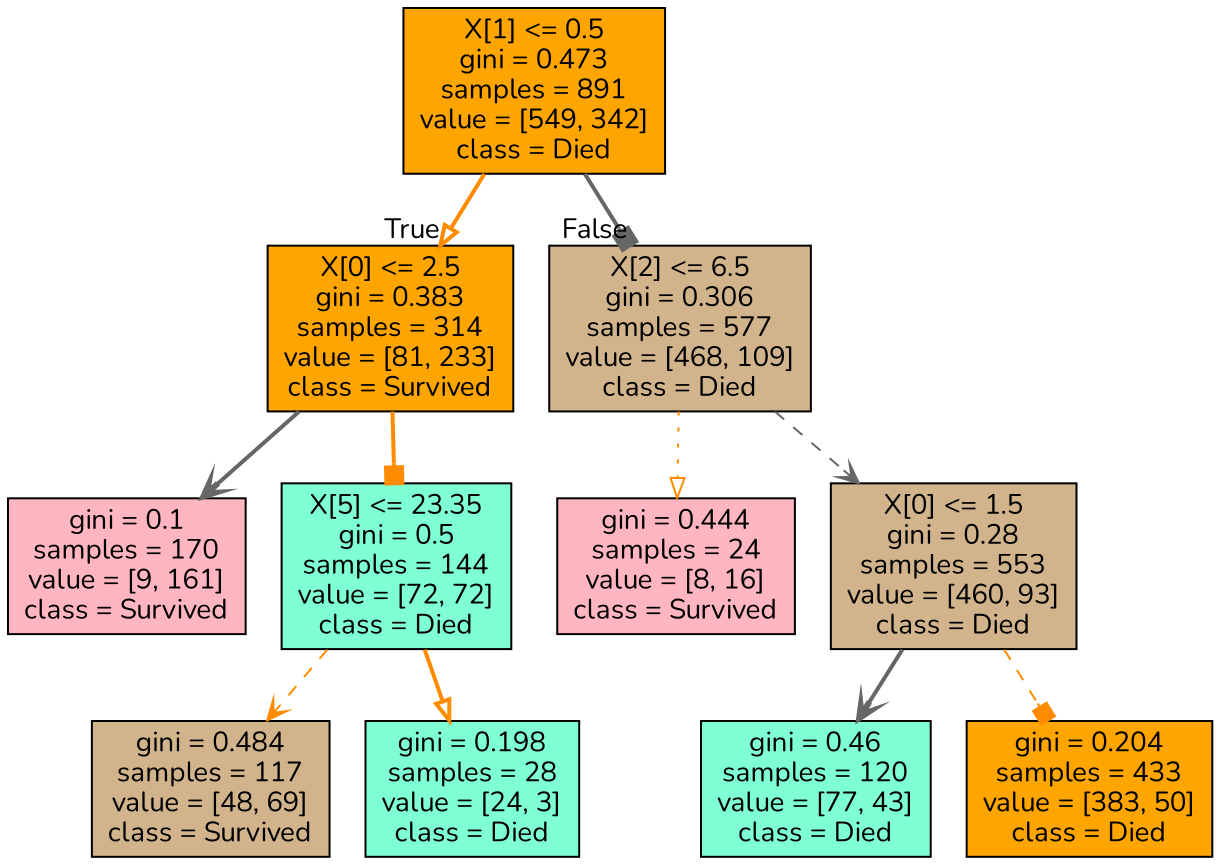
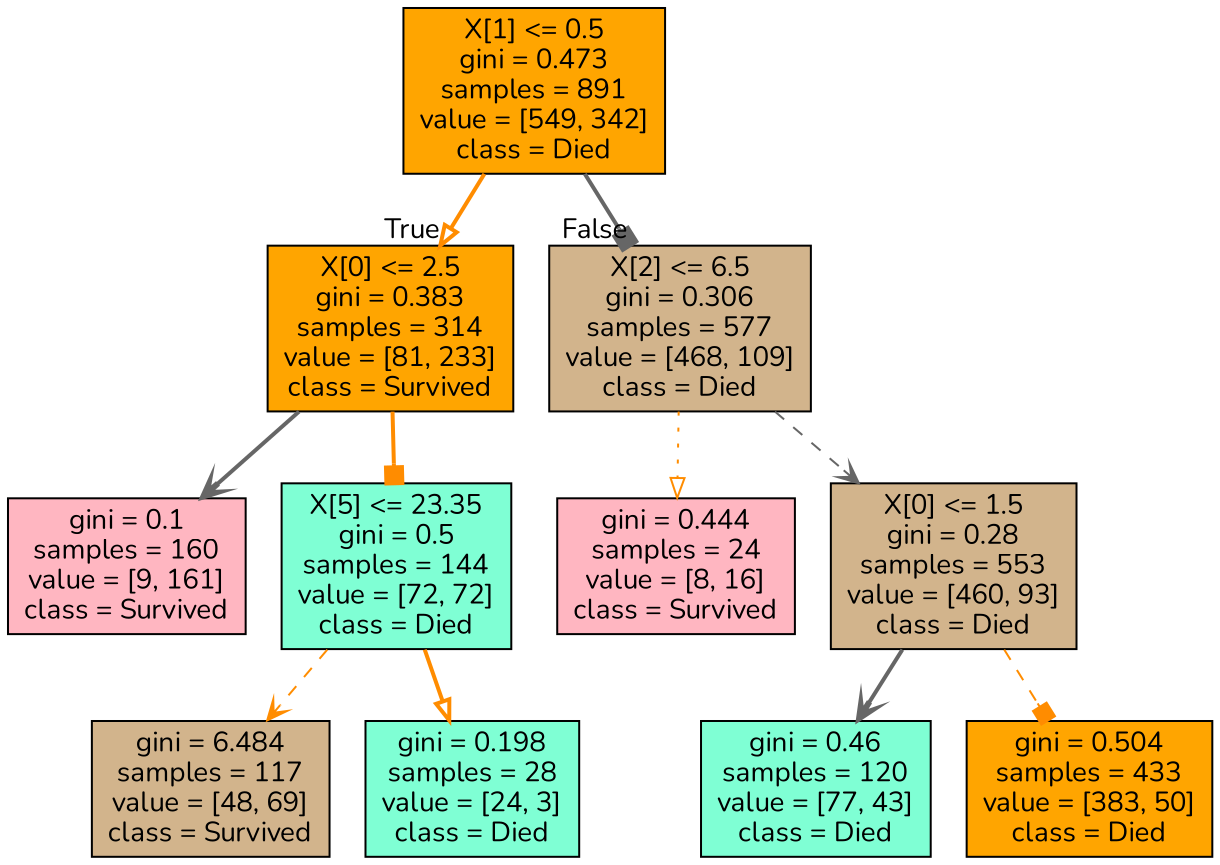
node "gini = 0.1 samples = 170 value = [9, 161] class = Survived": label "gini = 0.1 samples = 170 value = [9, 161] class = Survived" -> "gini = 0.1 samples = 160 value = [9, 161] class = Survived"
node "gini = 0.484 samples = 117 value = [48, 69] class = Survived": label "gini = 0.484 samples = 117 value = [48, 69] class = Survived" -> "gini = 6.484 samples = 117 value = [48, 69] class = Survived"
node "gini = 0.204 samples = 433 value = [383, 50] class = Died": label "gini = 0.204 samples = 433 value = [383, 50] class = Died" -> "gini = 0.504 samples = 433 value = [383, 50] class = Died"
